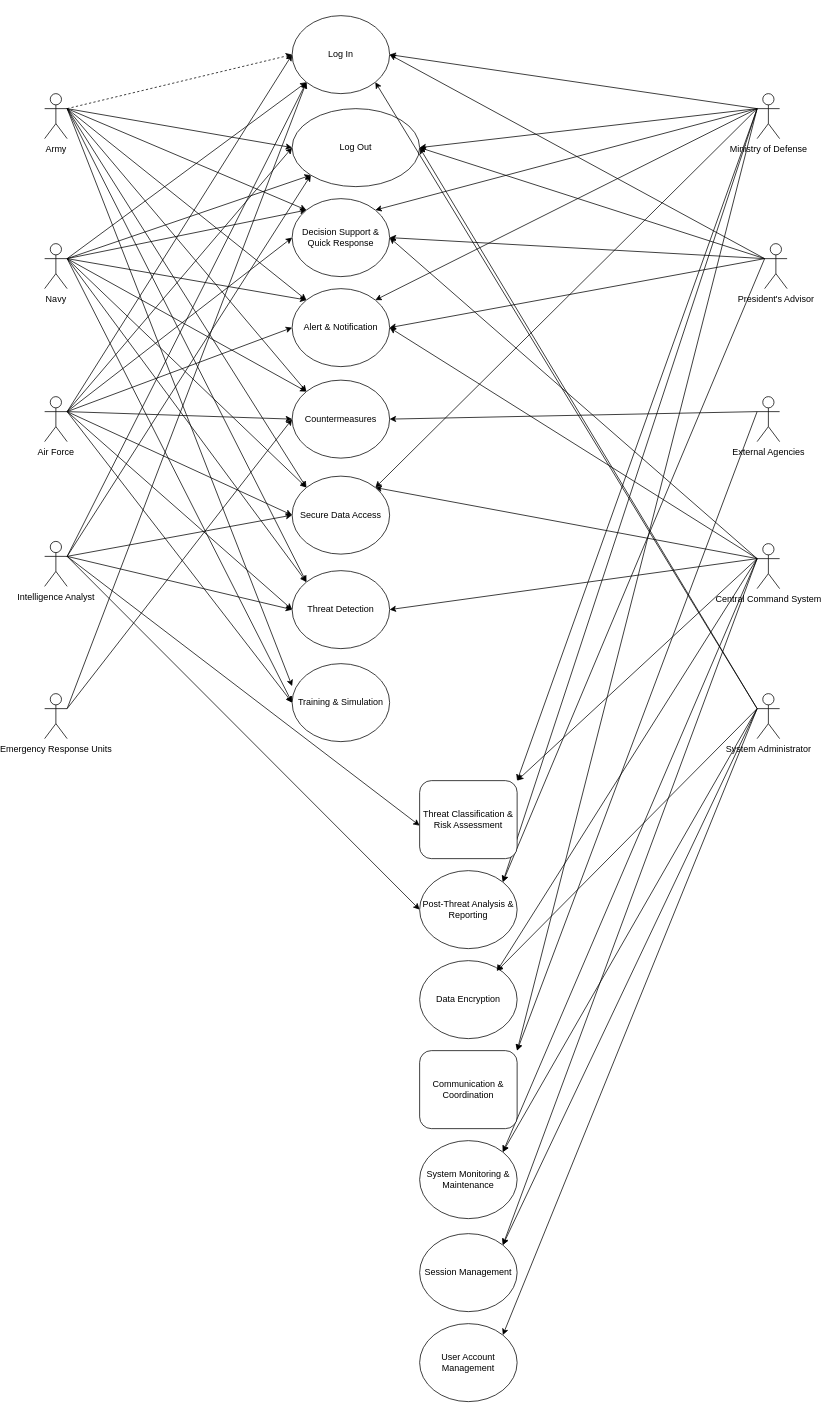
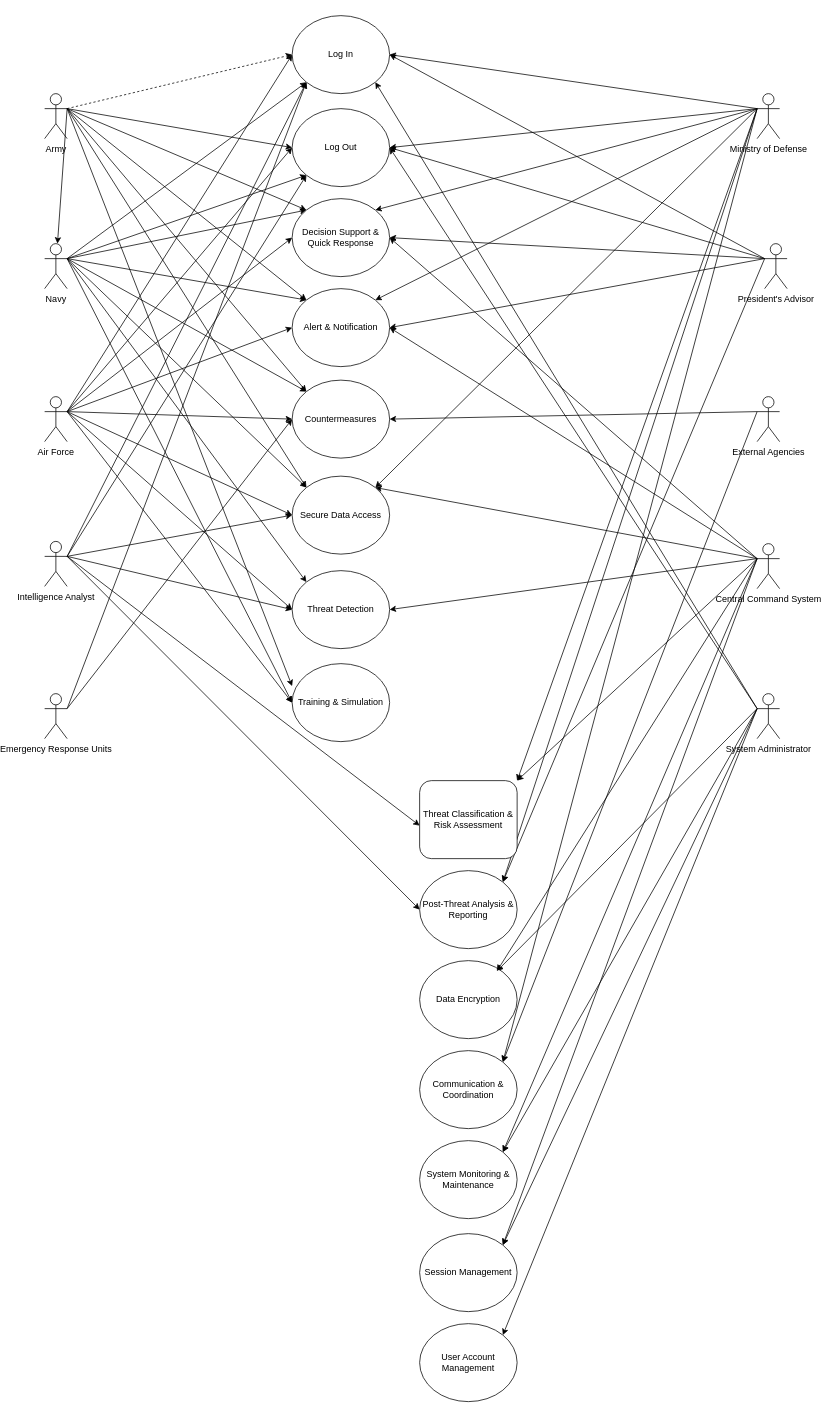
node "Log Out": size 128x78 -> 98x78
edge "Army" -> "Threat Detection": now "Army" -> "Navy"
node "Communication & Coordination": shape rounded rectangle -> ellipse
